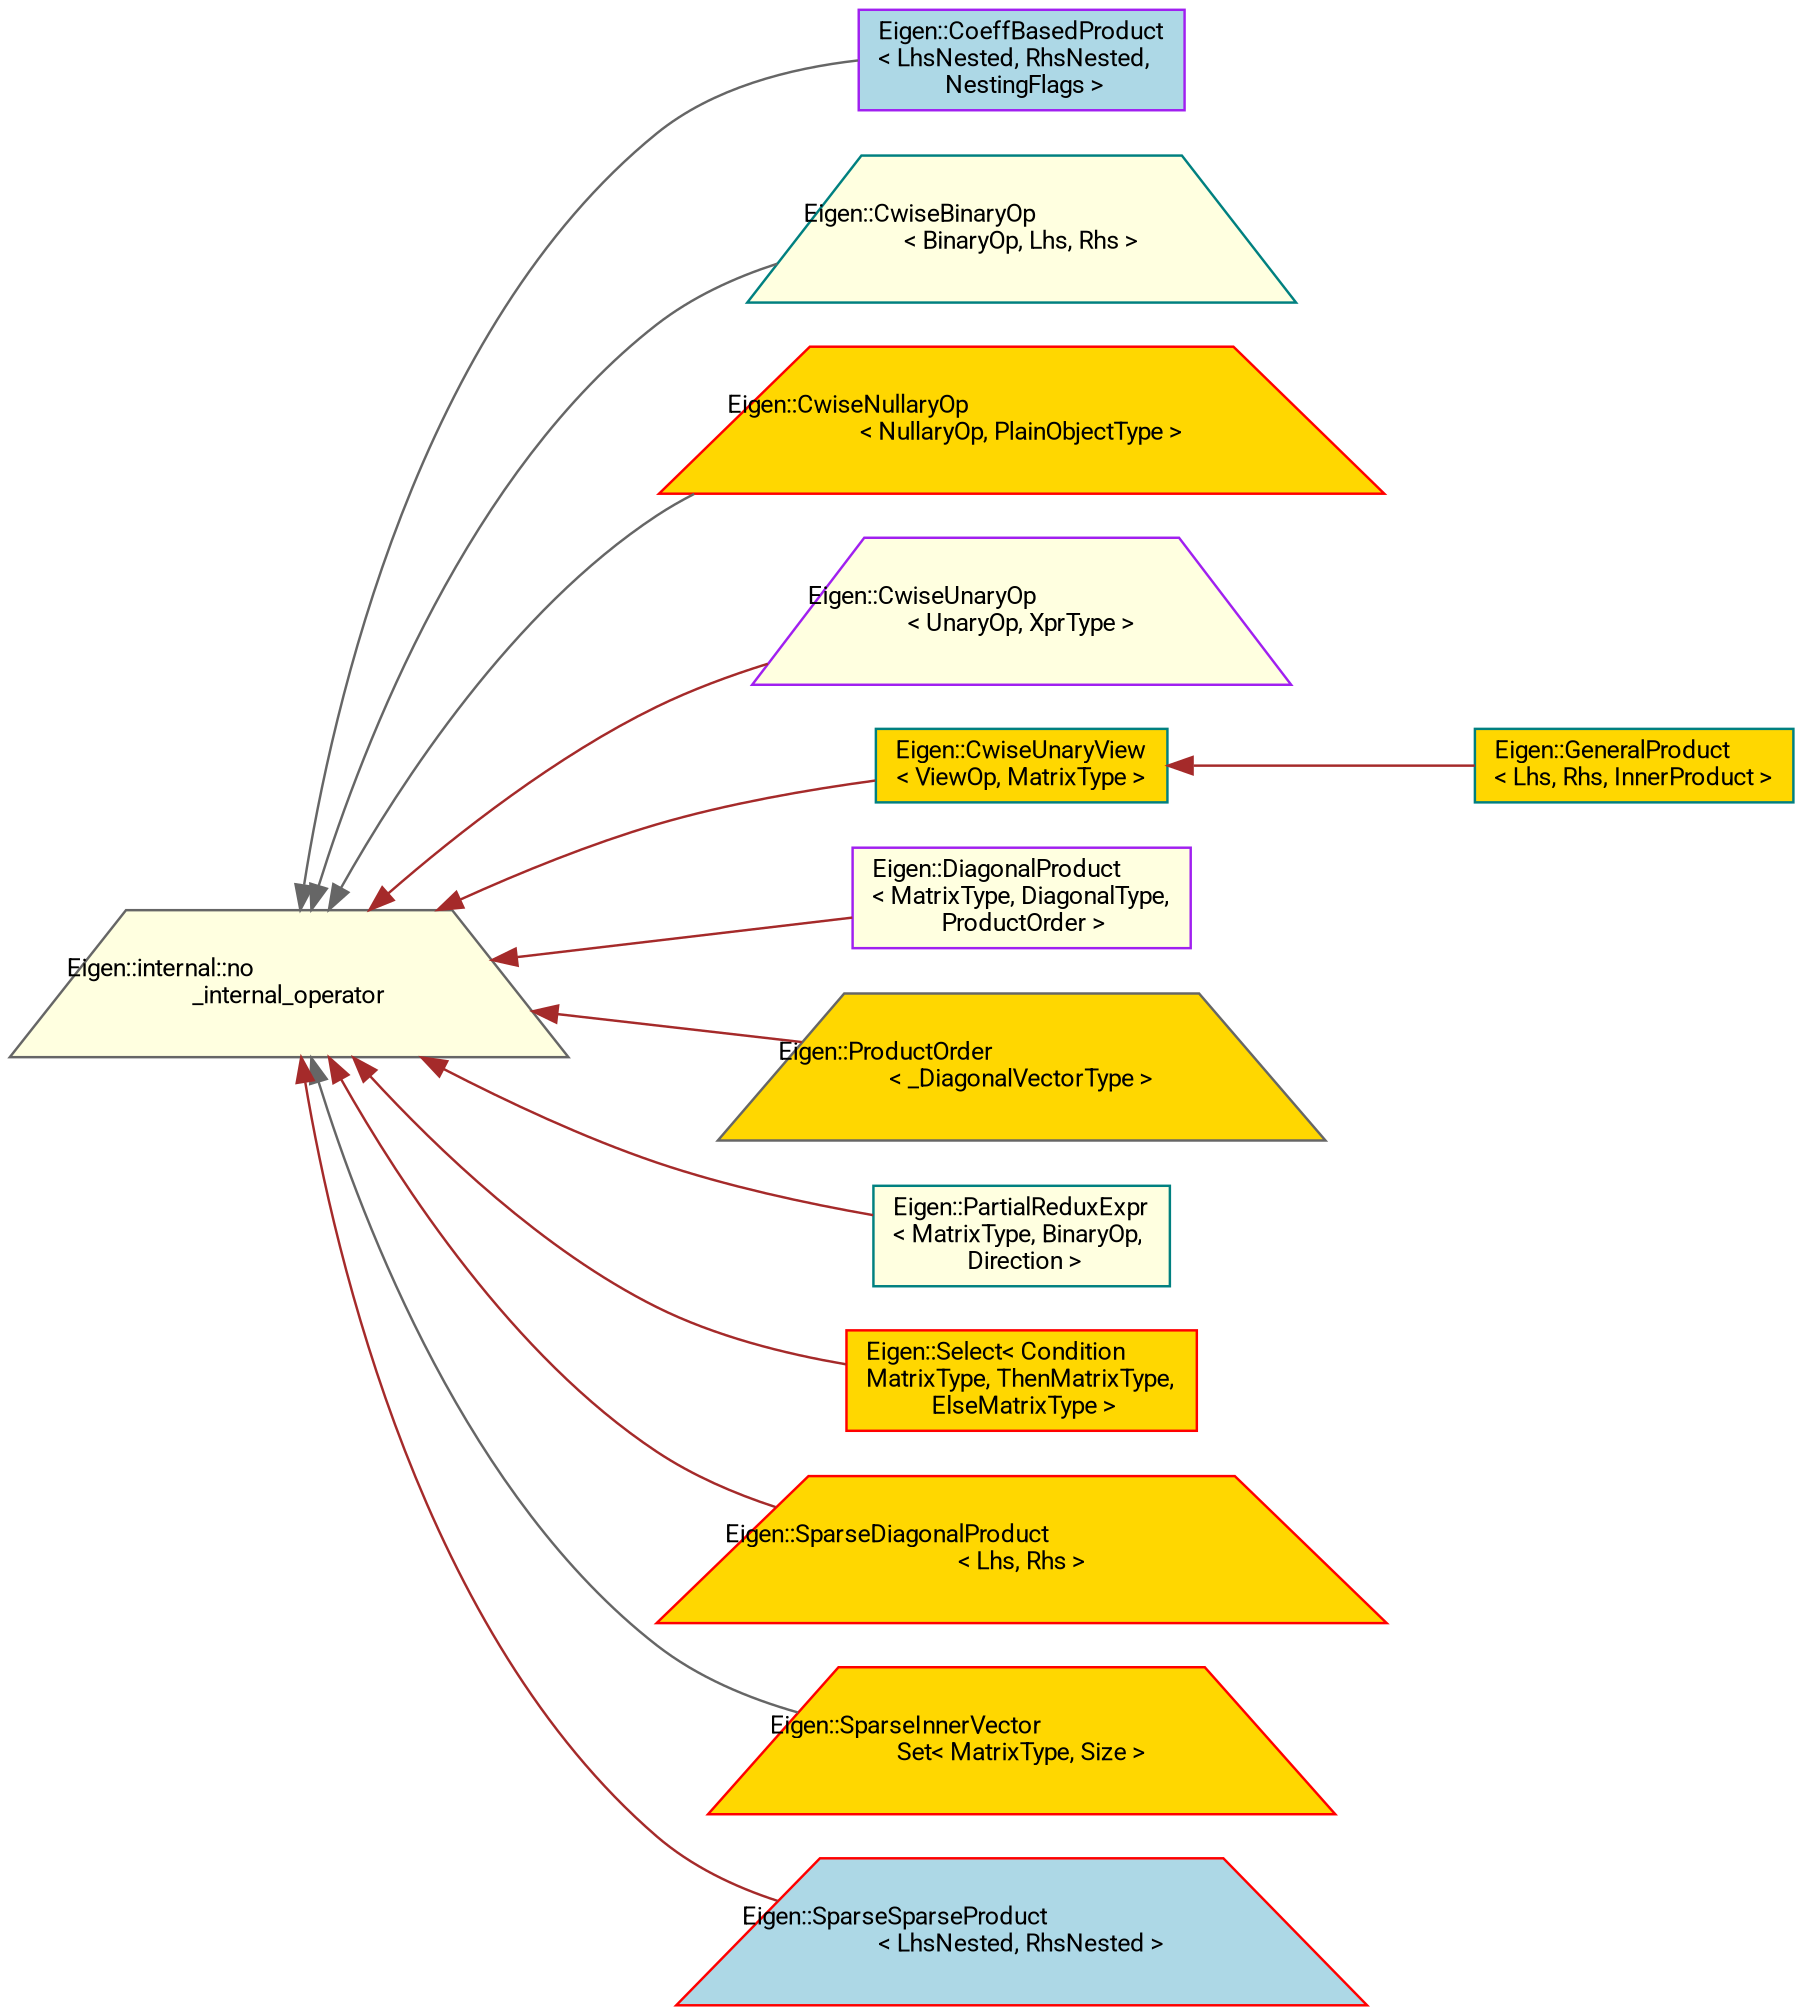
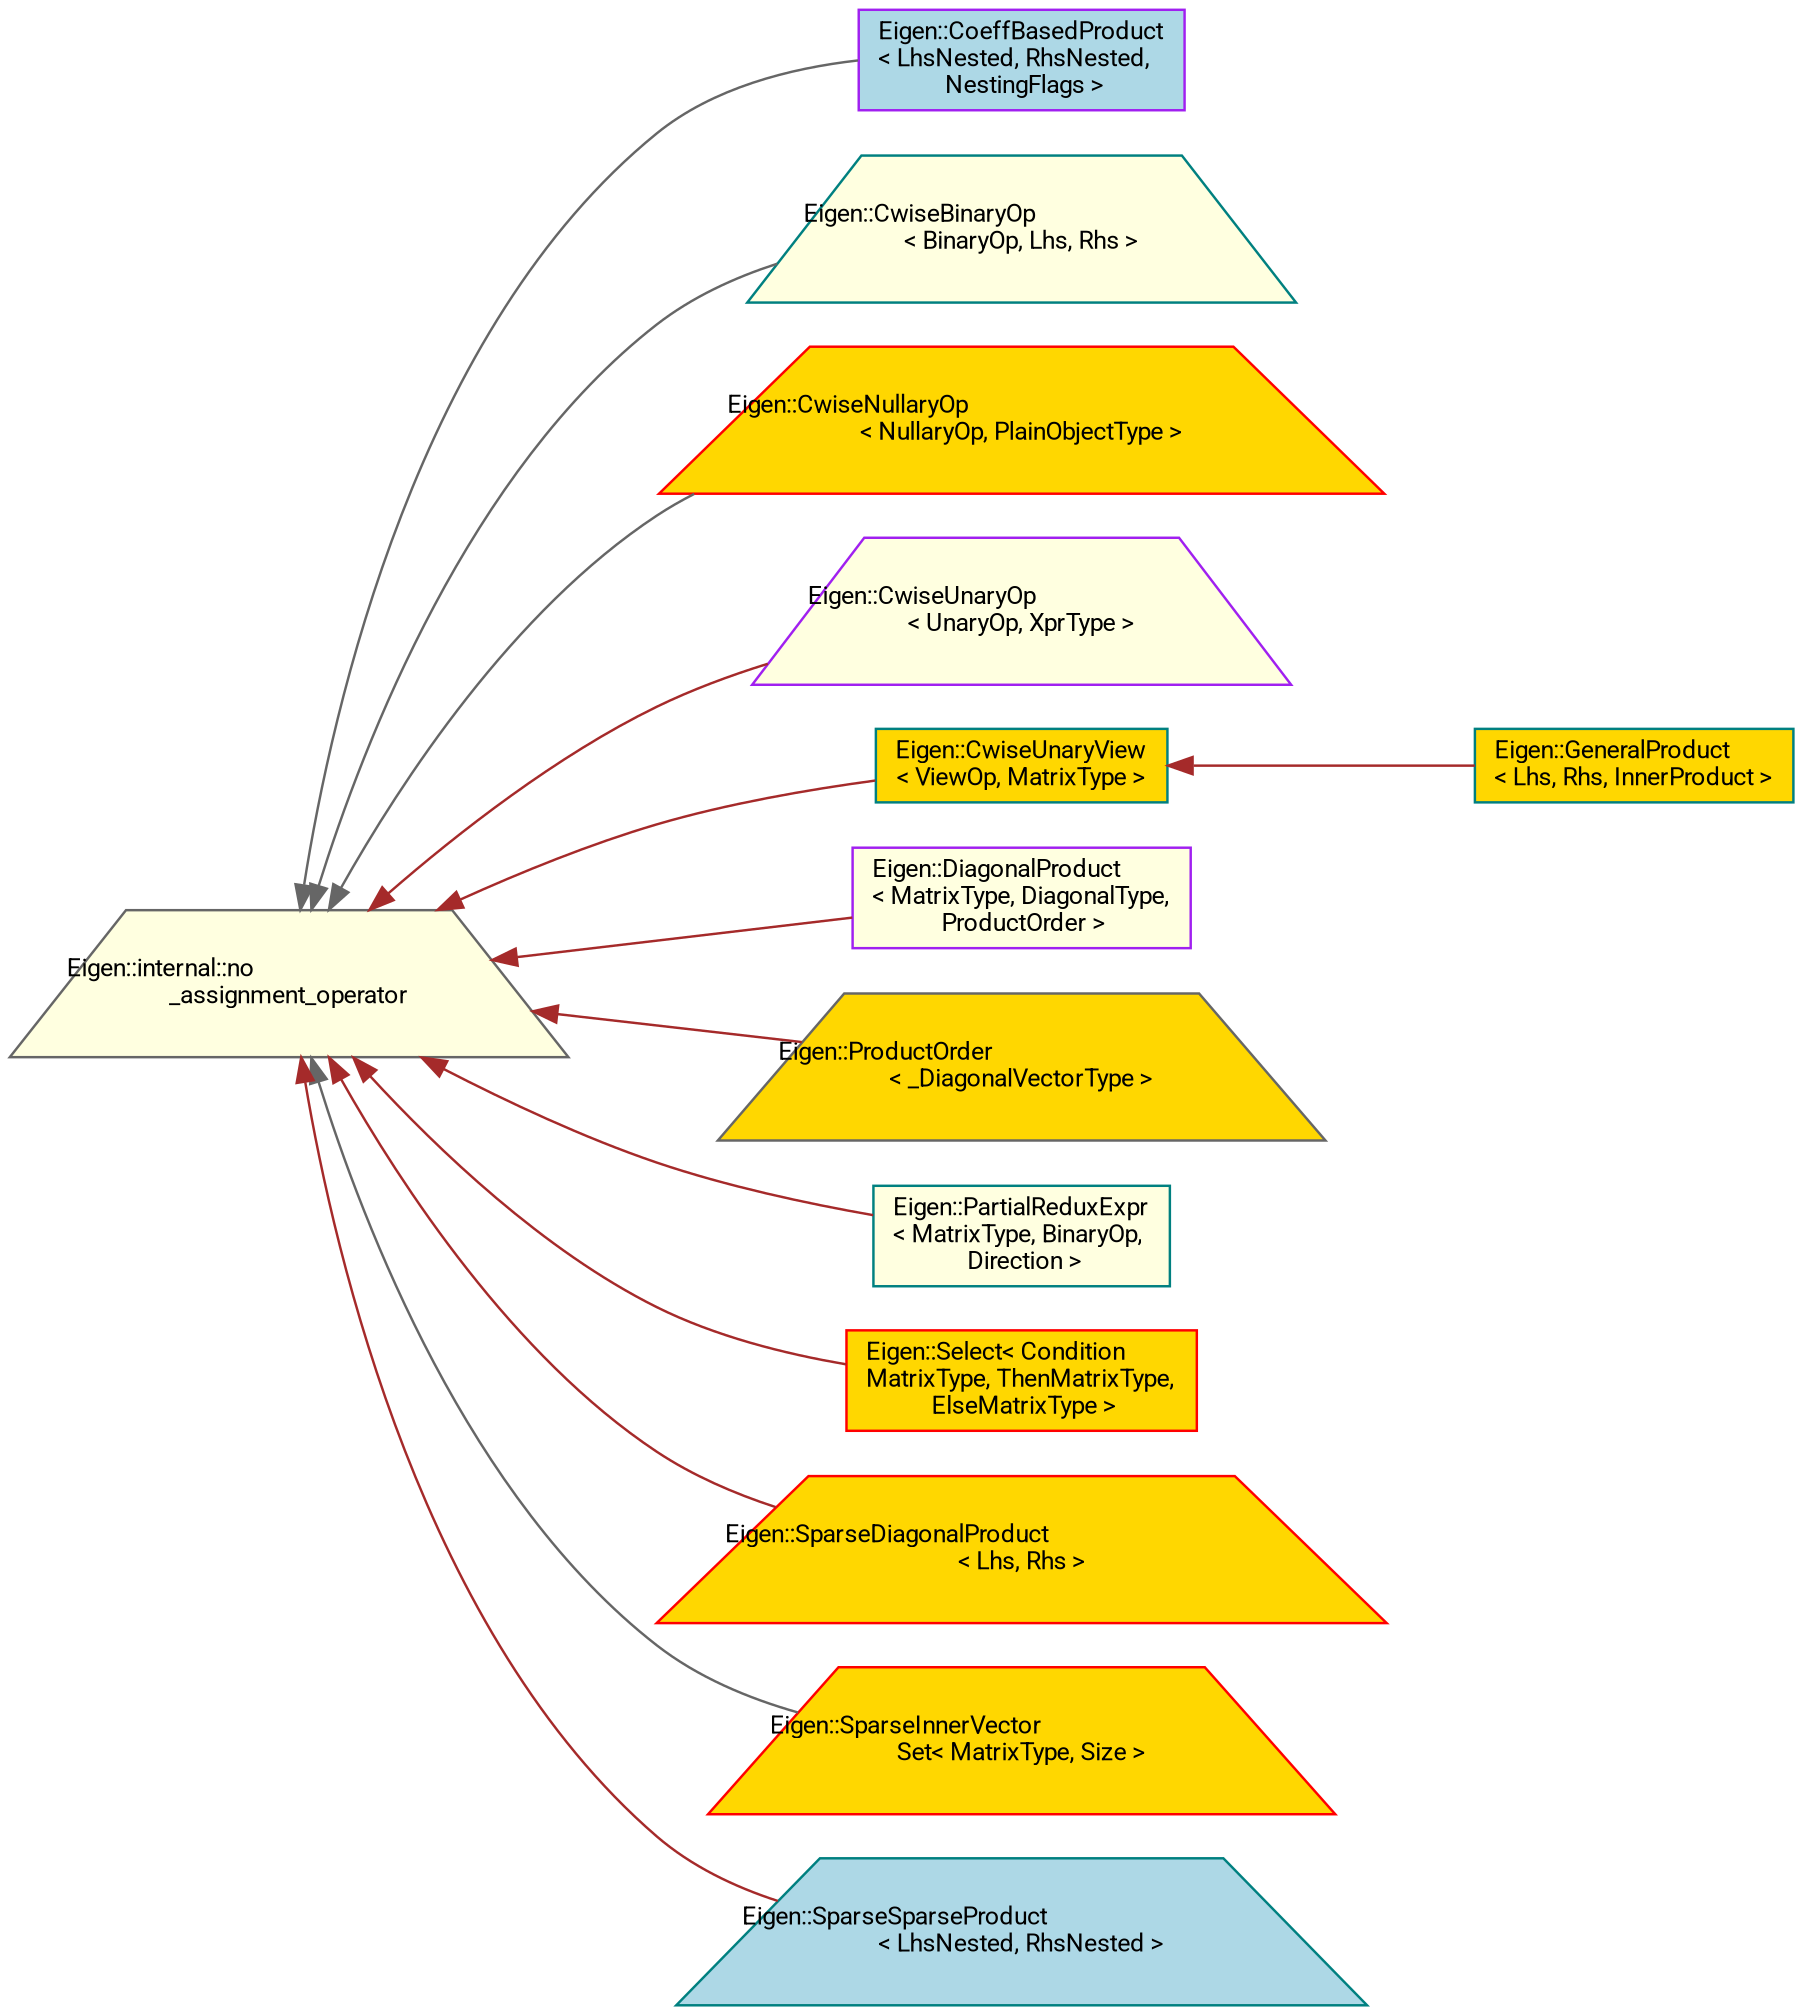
node "Eigen::internal::no _internal_operator": label "Eigen::internal::no _internal_operator" -> "Eigen::internal::no _assignment_operator"
node "Eigen::SparseSparseProduct < LhsNested, RhsNested >": color red -> teal
